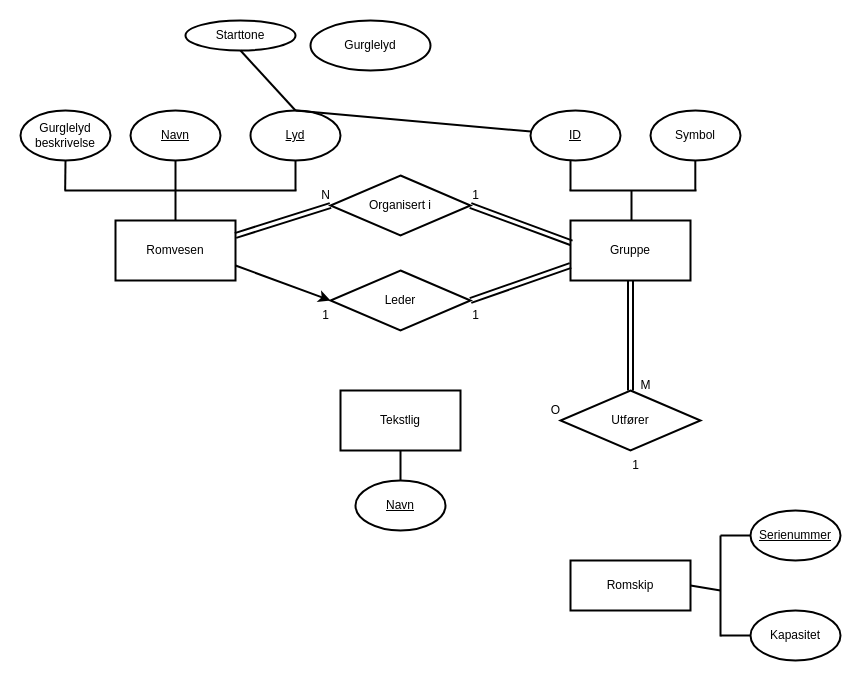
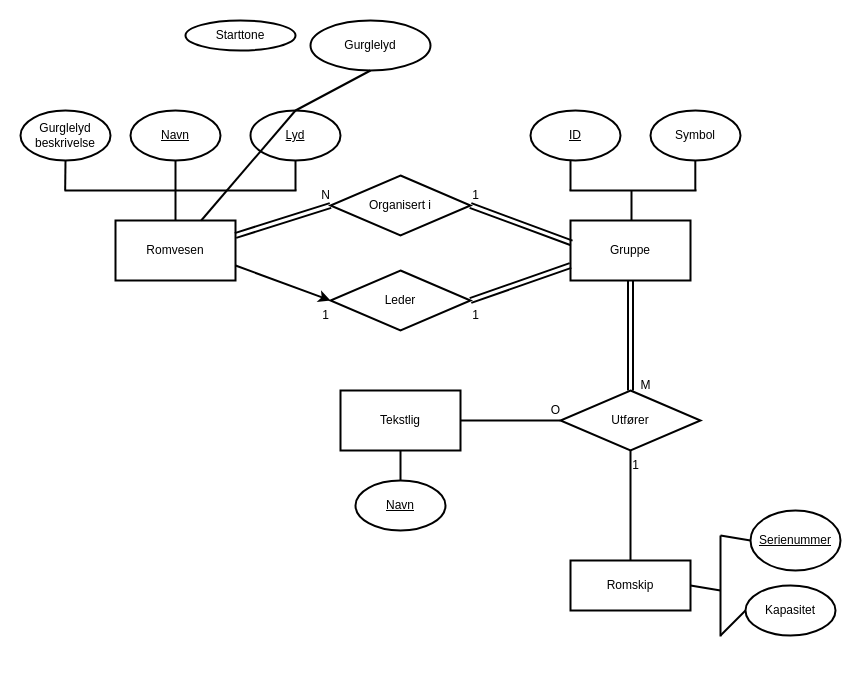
edge "Starttone" -- "Lyd": now "Romvesen" -- "Lyd"
edge "Lyd" -- "ID": now "Lyd" -- "Gurglelyd"
edge "Tekstlig" -- "Utfører": added
edge "Utfører" -- "Romskip": added
node "Serienummer": size 90x50 -> 90x60
node "Kapasitet": moved (796, 636) -> (791, 611)
